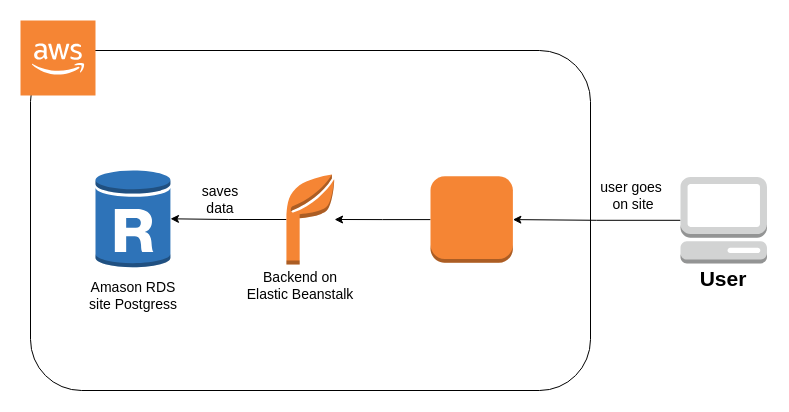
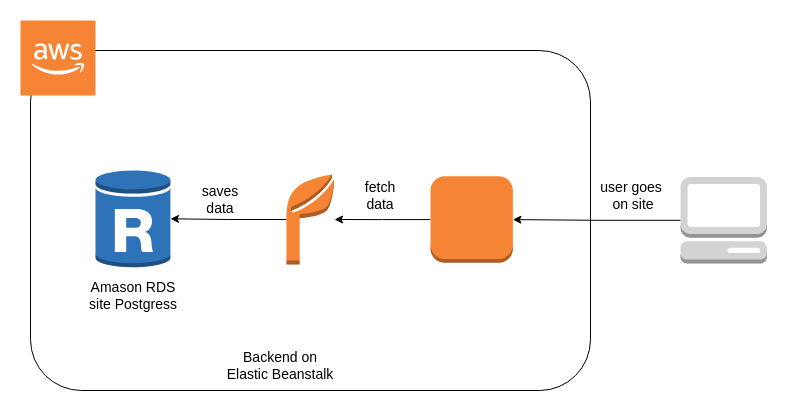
node "fetch data": added
node "User": removed
node "Backend on Elastic Beanstalk": moved (301, 286) -> (281, 366)
